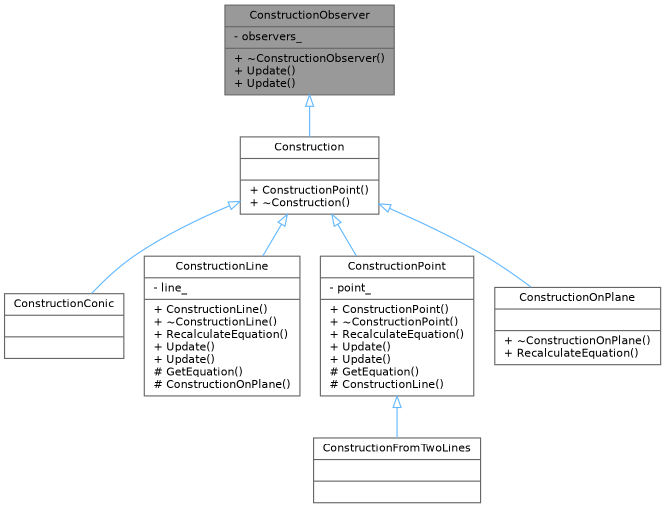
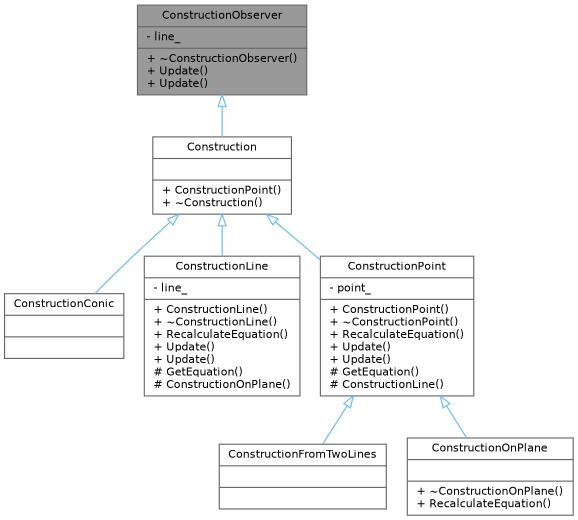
node "ConstructionObserver": text "- observers_" -> "- line_"
edge "ConstructionOnPlane" -> "Construction": now "ConstructionOnPlane" -> "ConstructionPoint"
